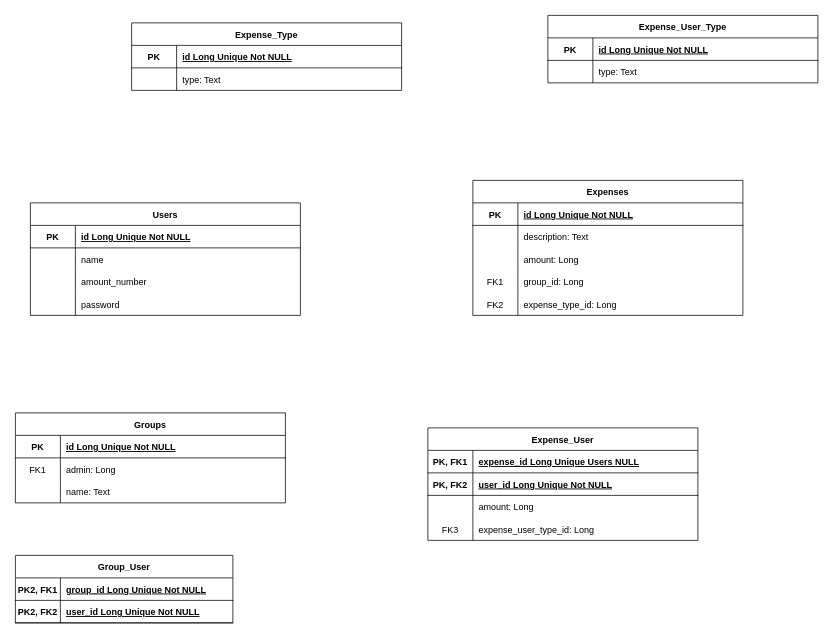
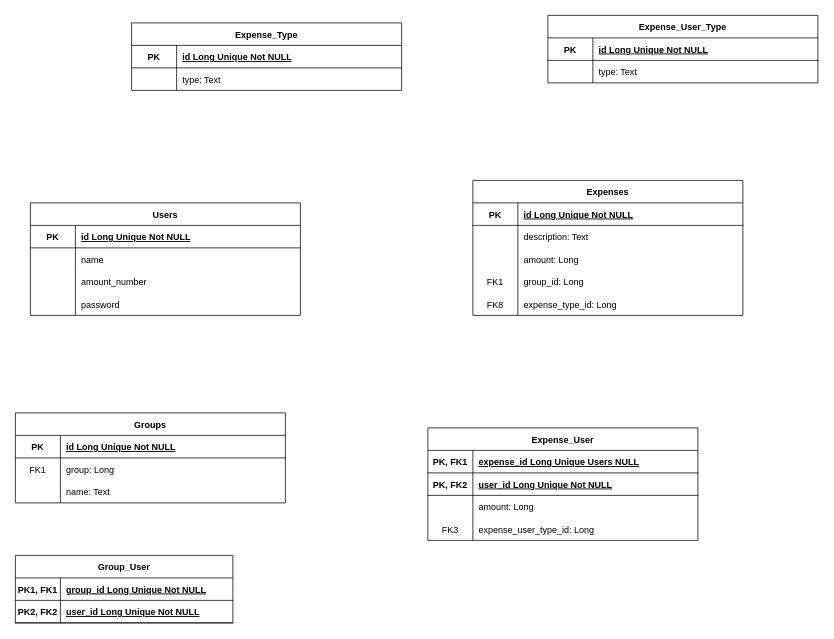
node "FK2": label "FK2" -> "FK8"
node "admin: Long": label "admin: Long" -> "group: Long"
node "PK2, FK1": label "PK2, FK1" -> "PK1, FK1"
